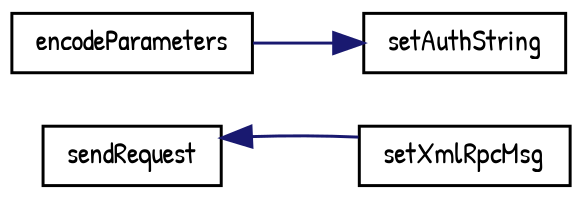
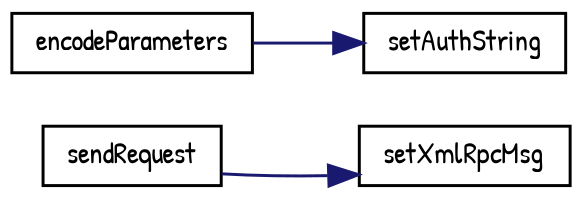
edge "setXmlRpcMsg" -> "sendRequest": reversed
